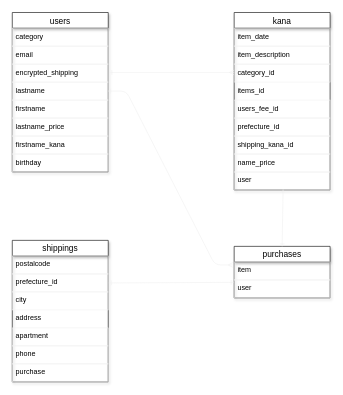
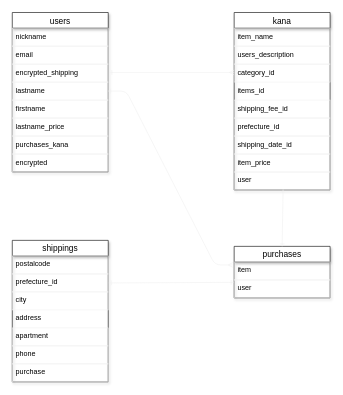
node "category": label "category" -> "nickname"
node "item_date": label "item_date" -> "item_name"
node "item_description": label "item_description" -> "users_description"
node "users_fee_id": label "users_fee_id" -> "shipping_fee_id"
node "firstname_kana": label "firstname_kana" -> "purchases_kana"
node "shipping_kana_id": label "shipping_kana_id" -> "shipping_date_id"
node "birthday": label "birthday" -> "encrypted"
node "name_price": label "name_price" -> "item_price"
